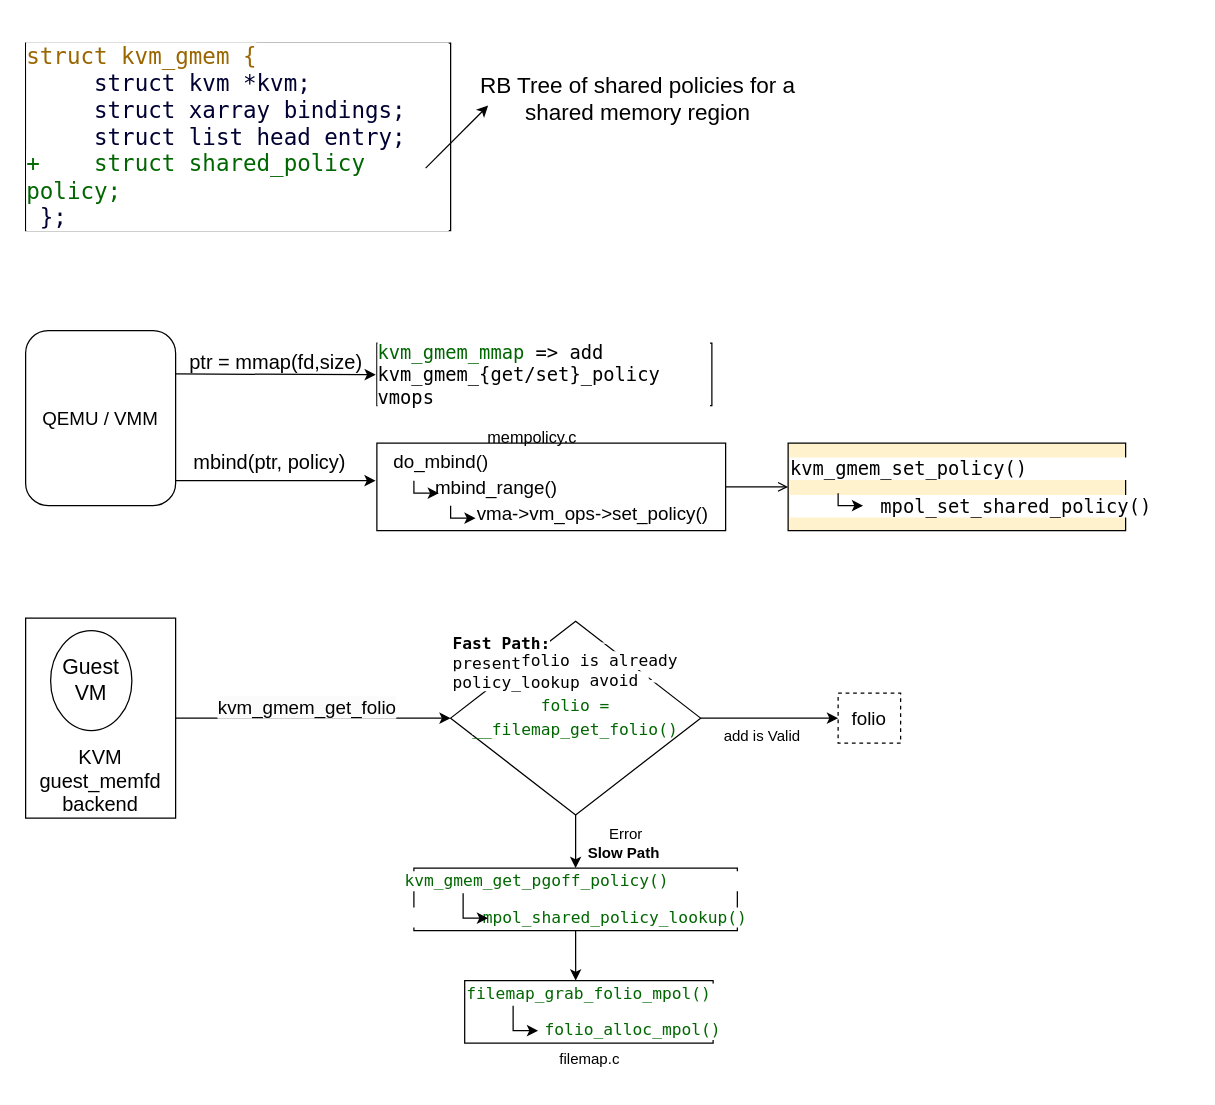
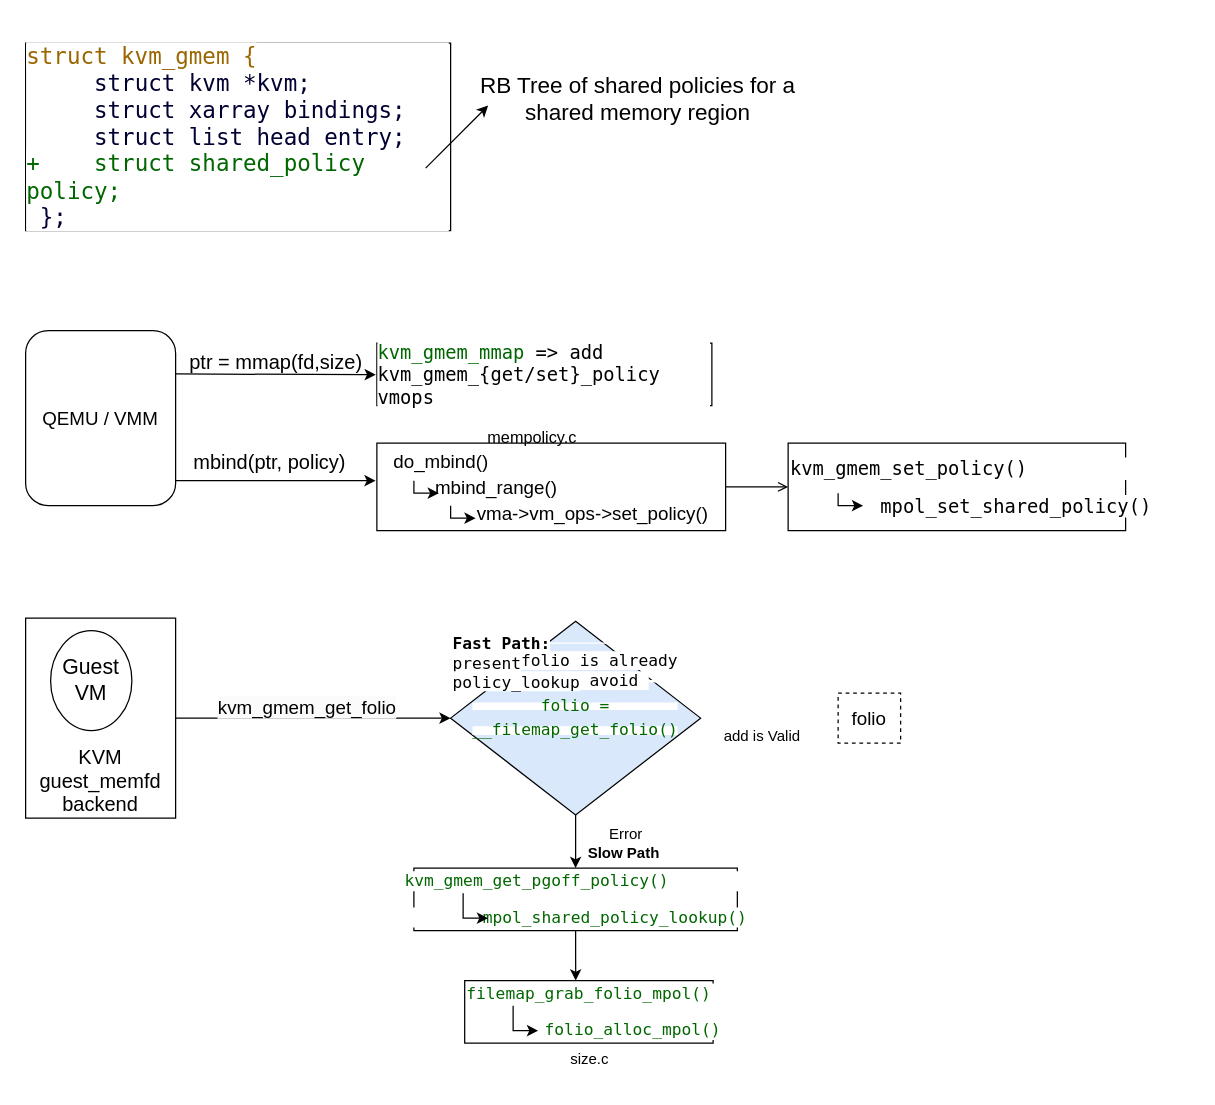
node "kvm_gmem_set_policy() mpol_set_shared_policy()": fillcolor #fff2cc -> #ffffff
node "folio =__filemap_get_folio()": fillcolor #ffffff -> #dae8fc
edge "folio =__filemap_get_folio()" -> "folio": removed
node "filemap.c": label "filemap.c" -> "size.c"
